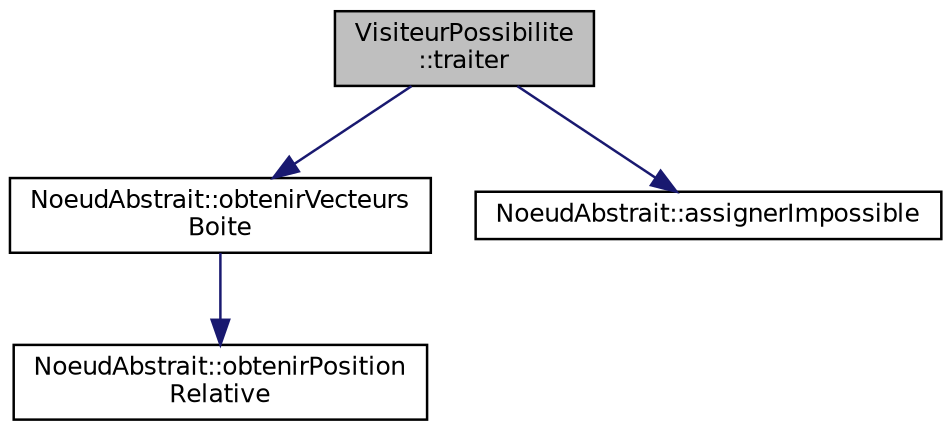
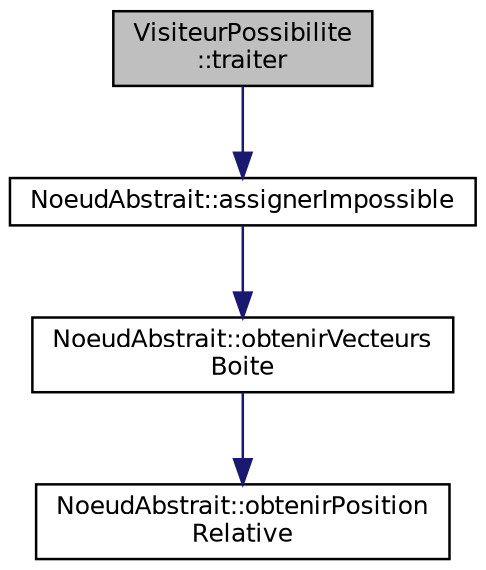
edge "VisiteurPossibilite ::traiter" -> "NoeudAbstrait::obtenirVecteurs Boite": now "NoeudAbstrait::assignerImpossible" -> "NoeudAbstrait::obtenirVecteurs Boite"
